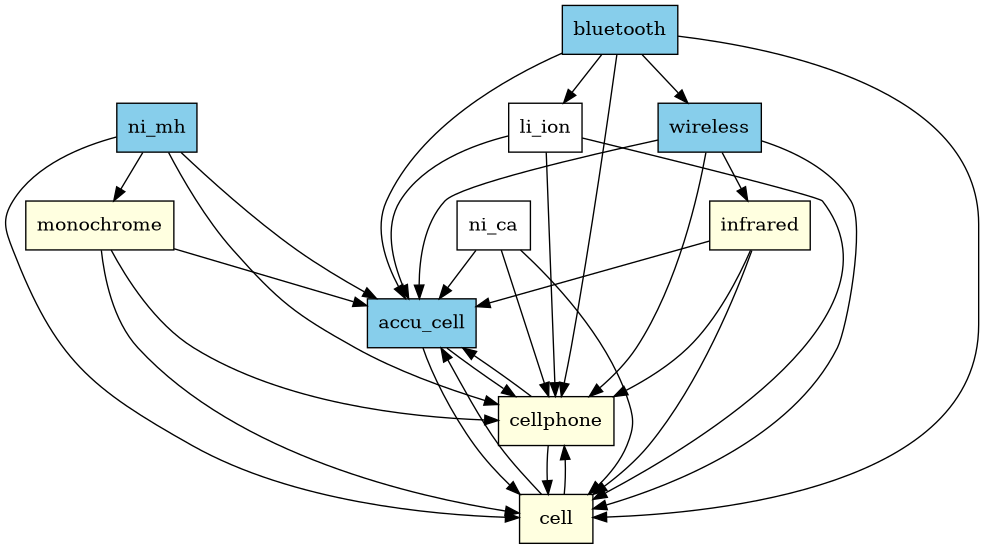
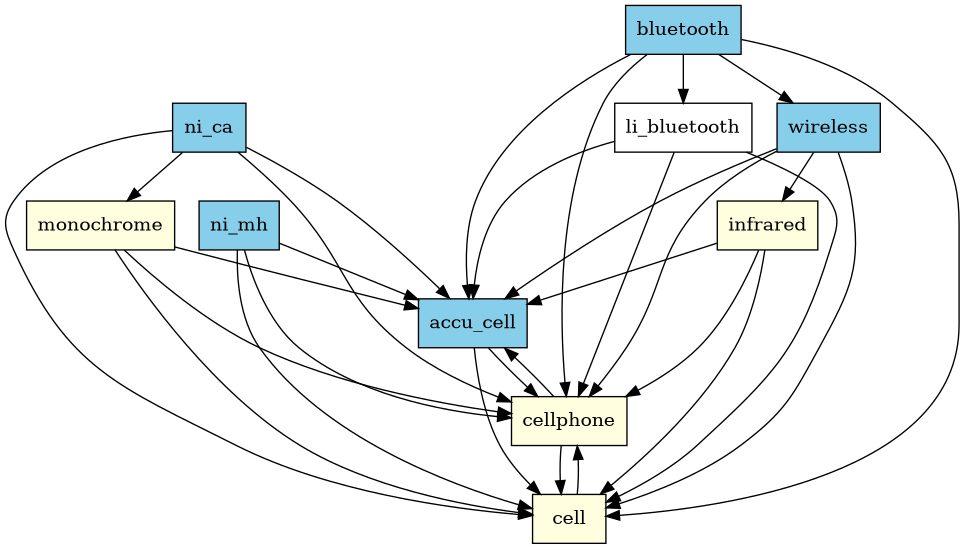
node "li_ion": label "li_ion" -> "li_bluetooth"
edge "ni_mh" -> "monochrome": now "ni_ca" -> "monochrome"
node "ni_ca": fillcolor white -> skyblue
edge "cell" -> "accu_cell": removed
